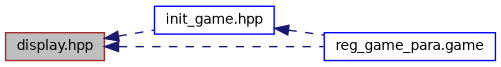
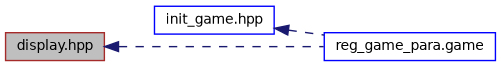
edge "init_game.hpp" -> "display.hpp": removed
